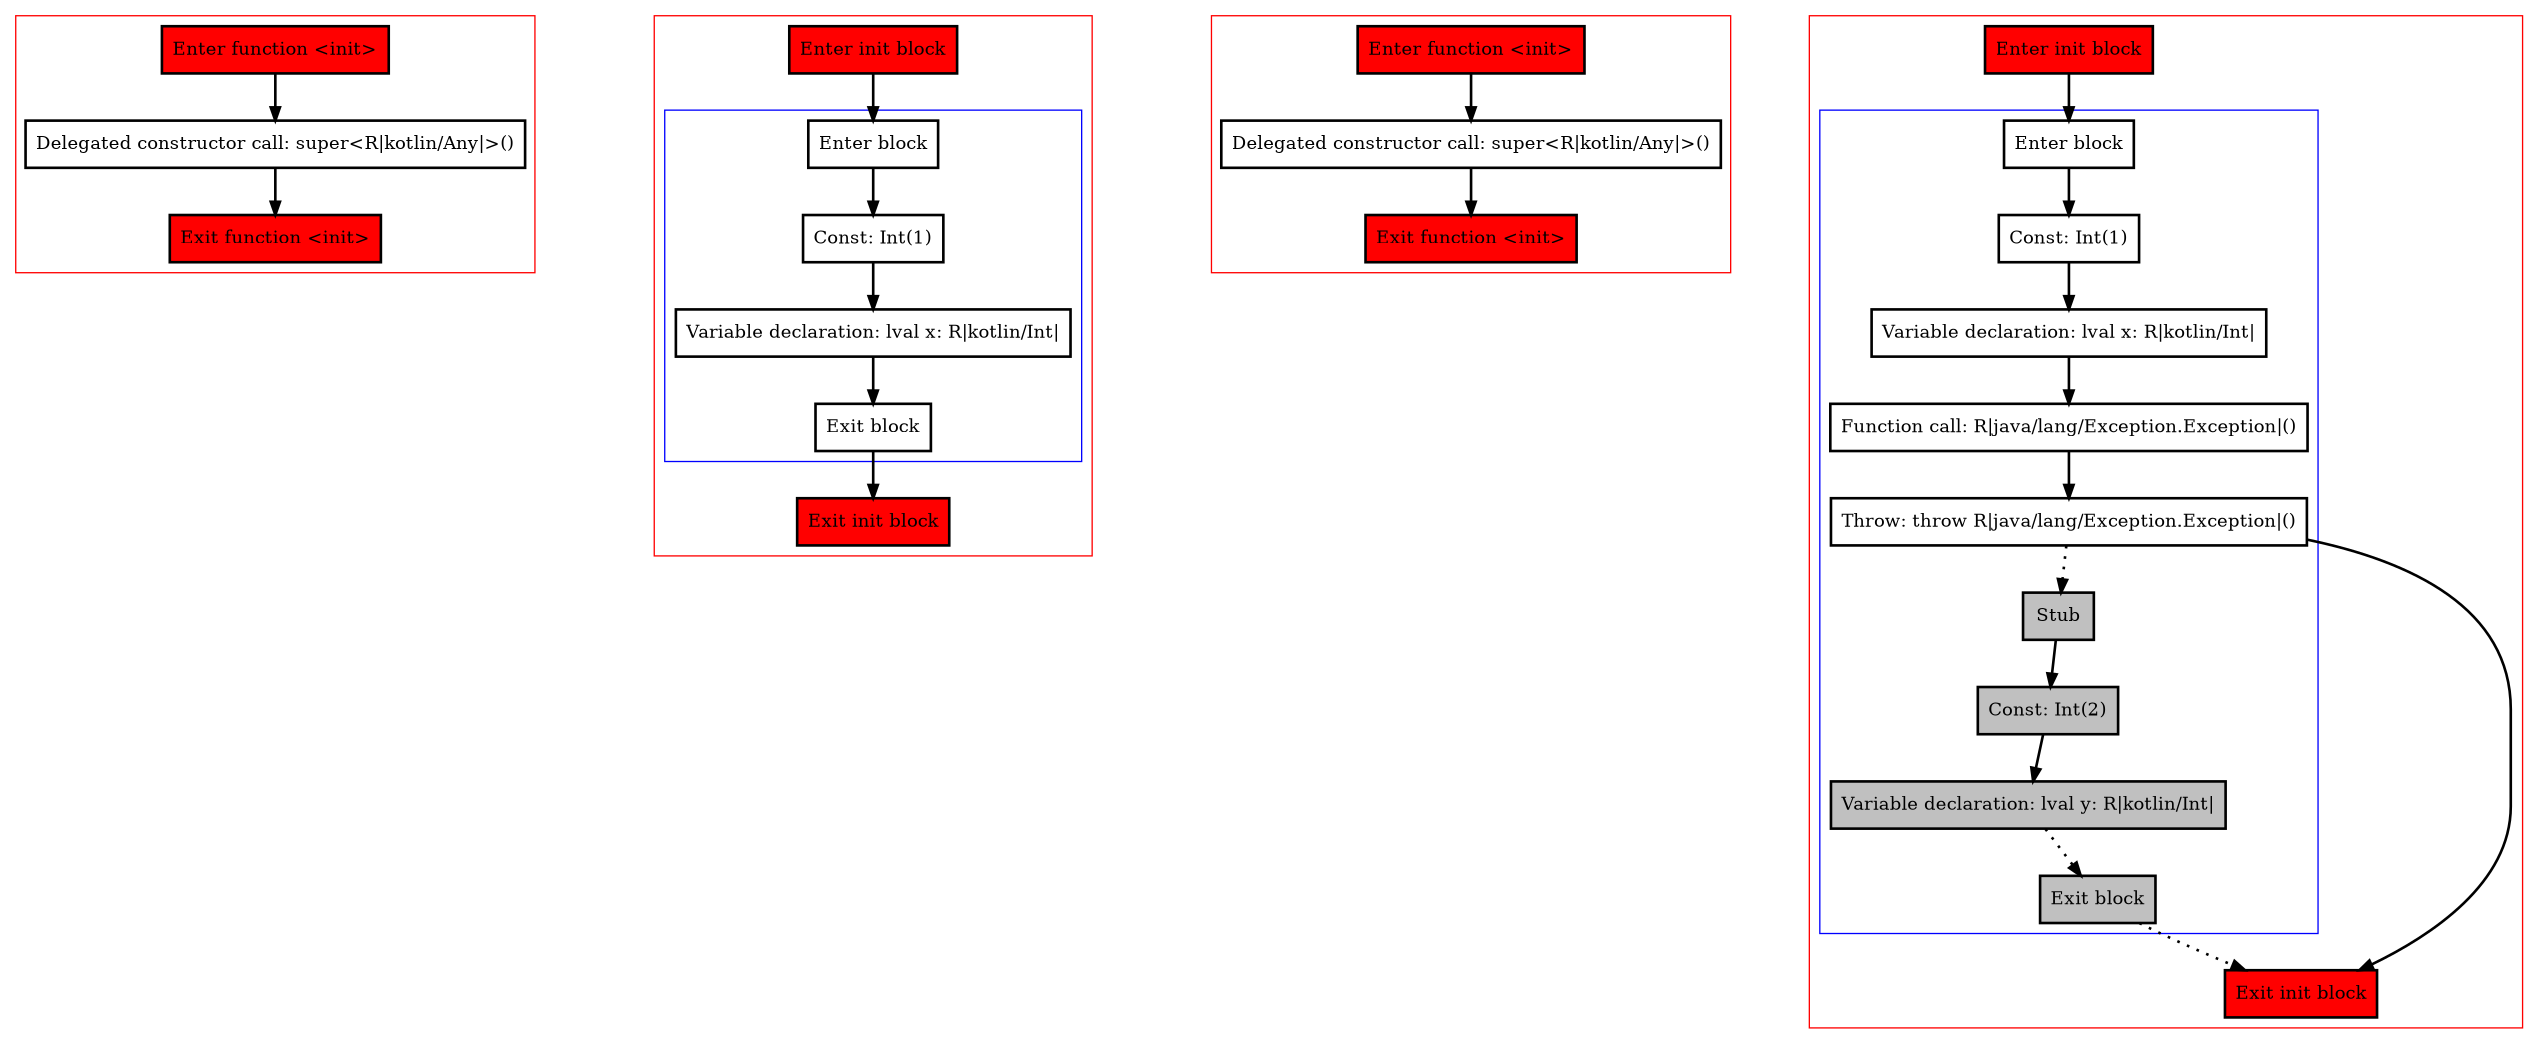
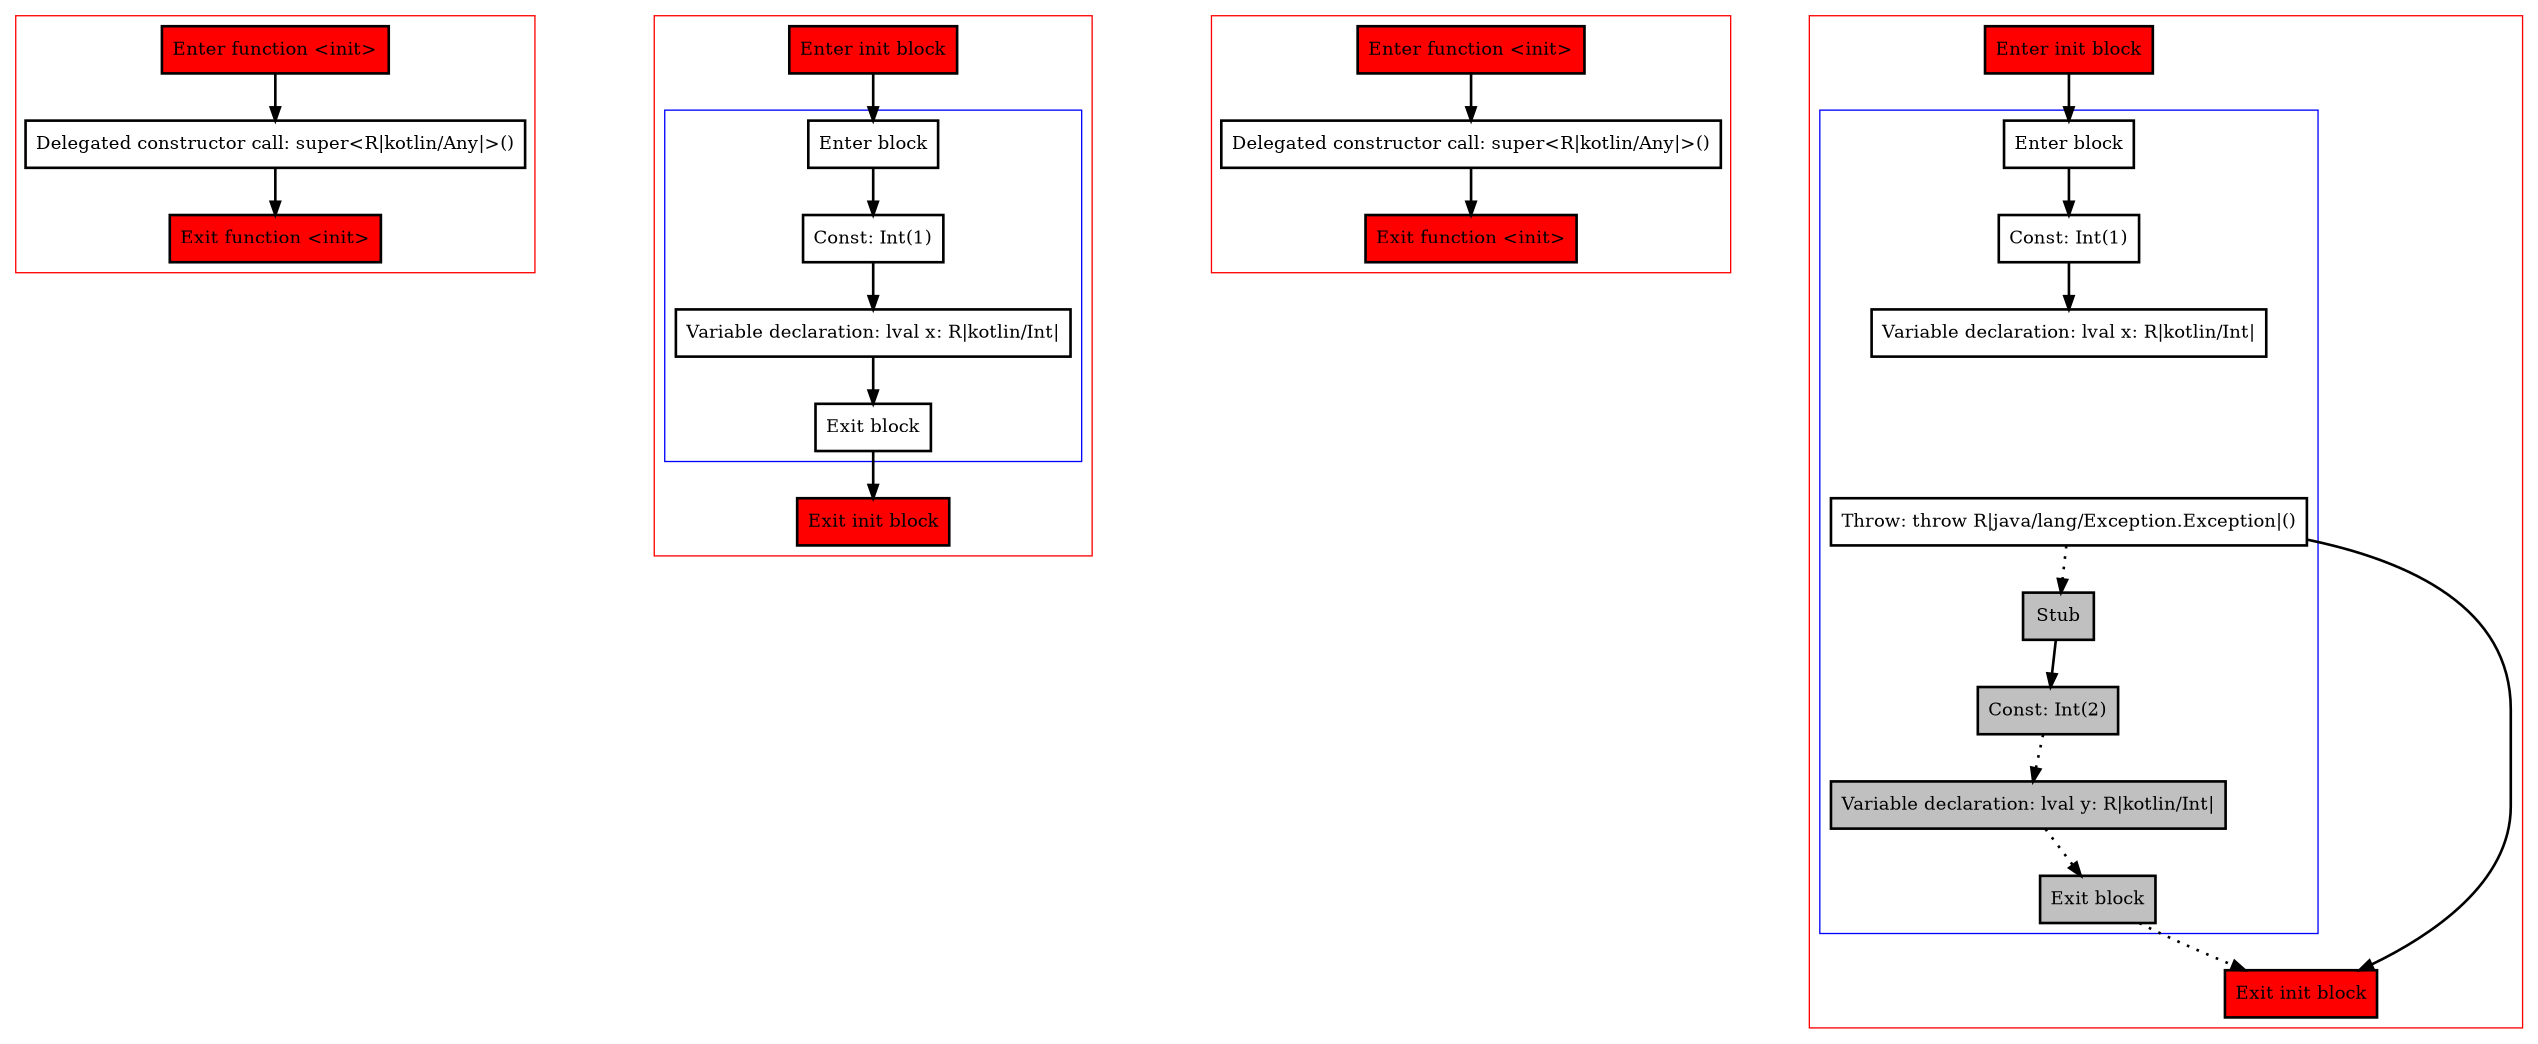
node "Function call: R|java/lang/Exception.Exception|()": removed
edge "Const: Int(2)" -> "Variable declaration: lval y: R|kotlin/Int|": style solid -> dotted
